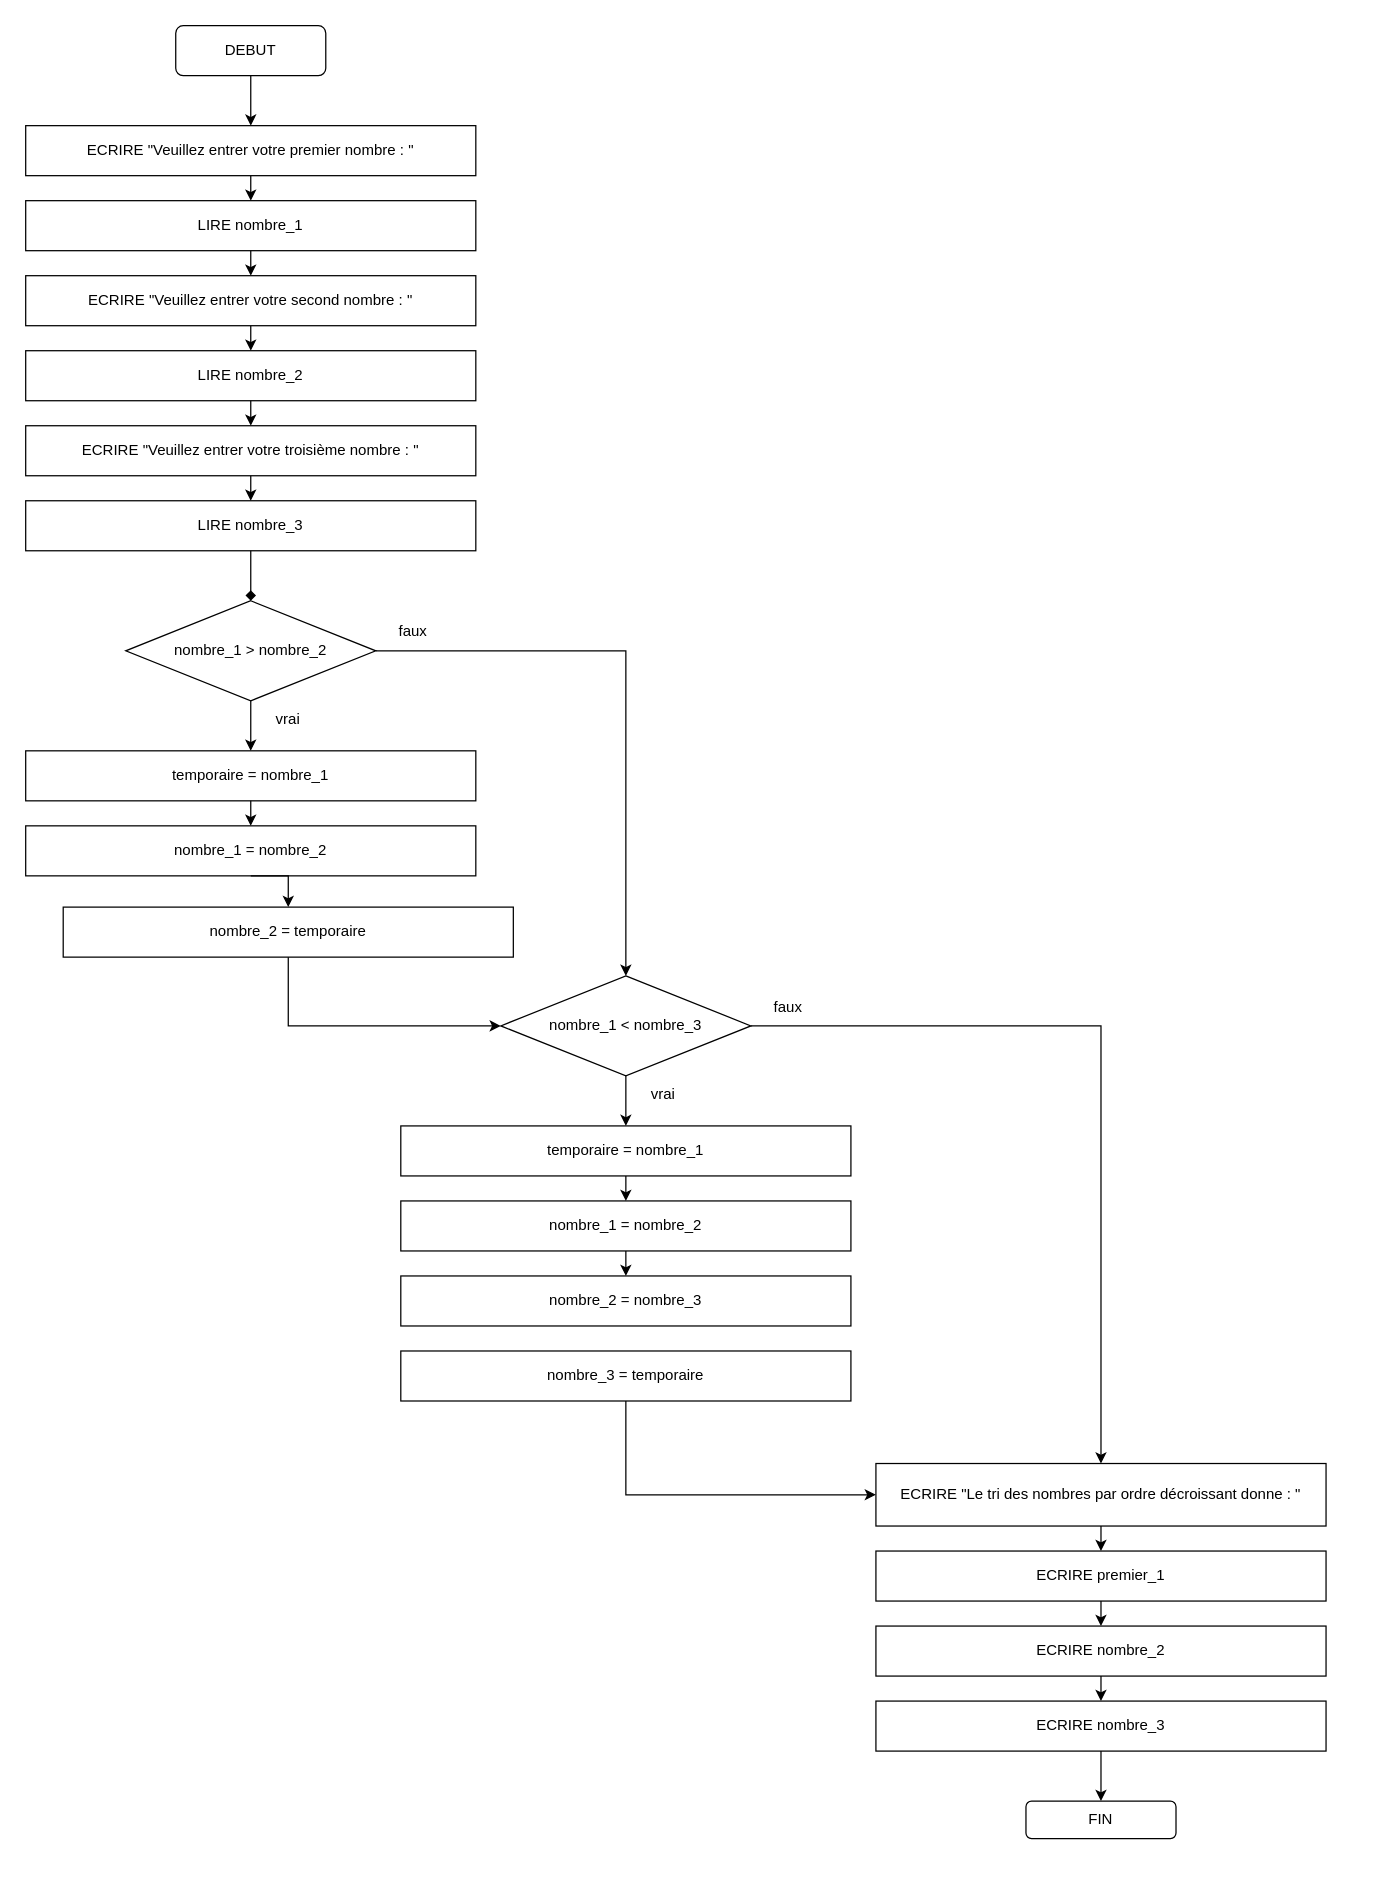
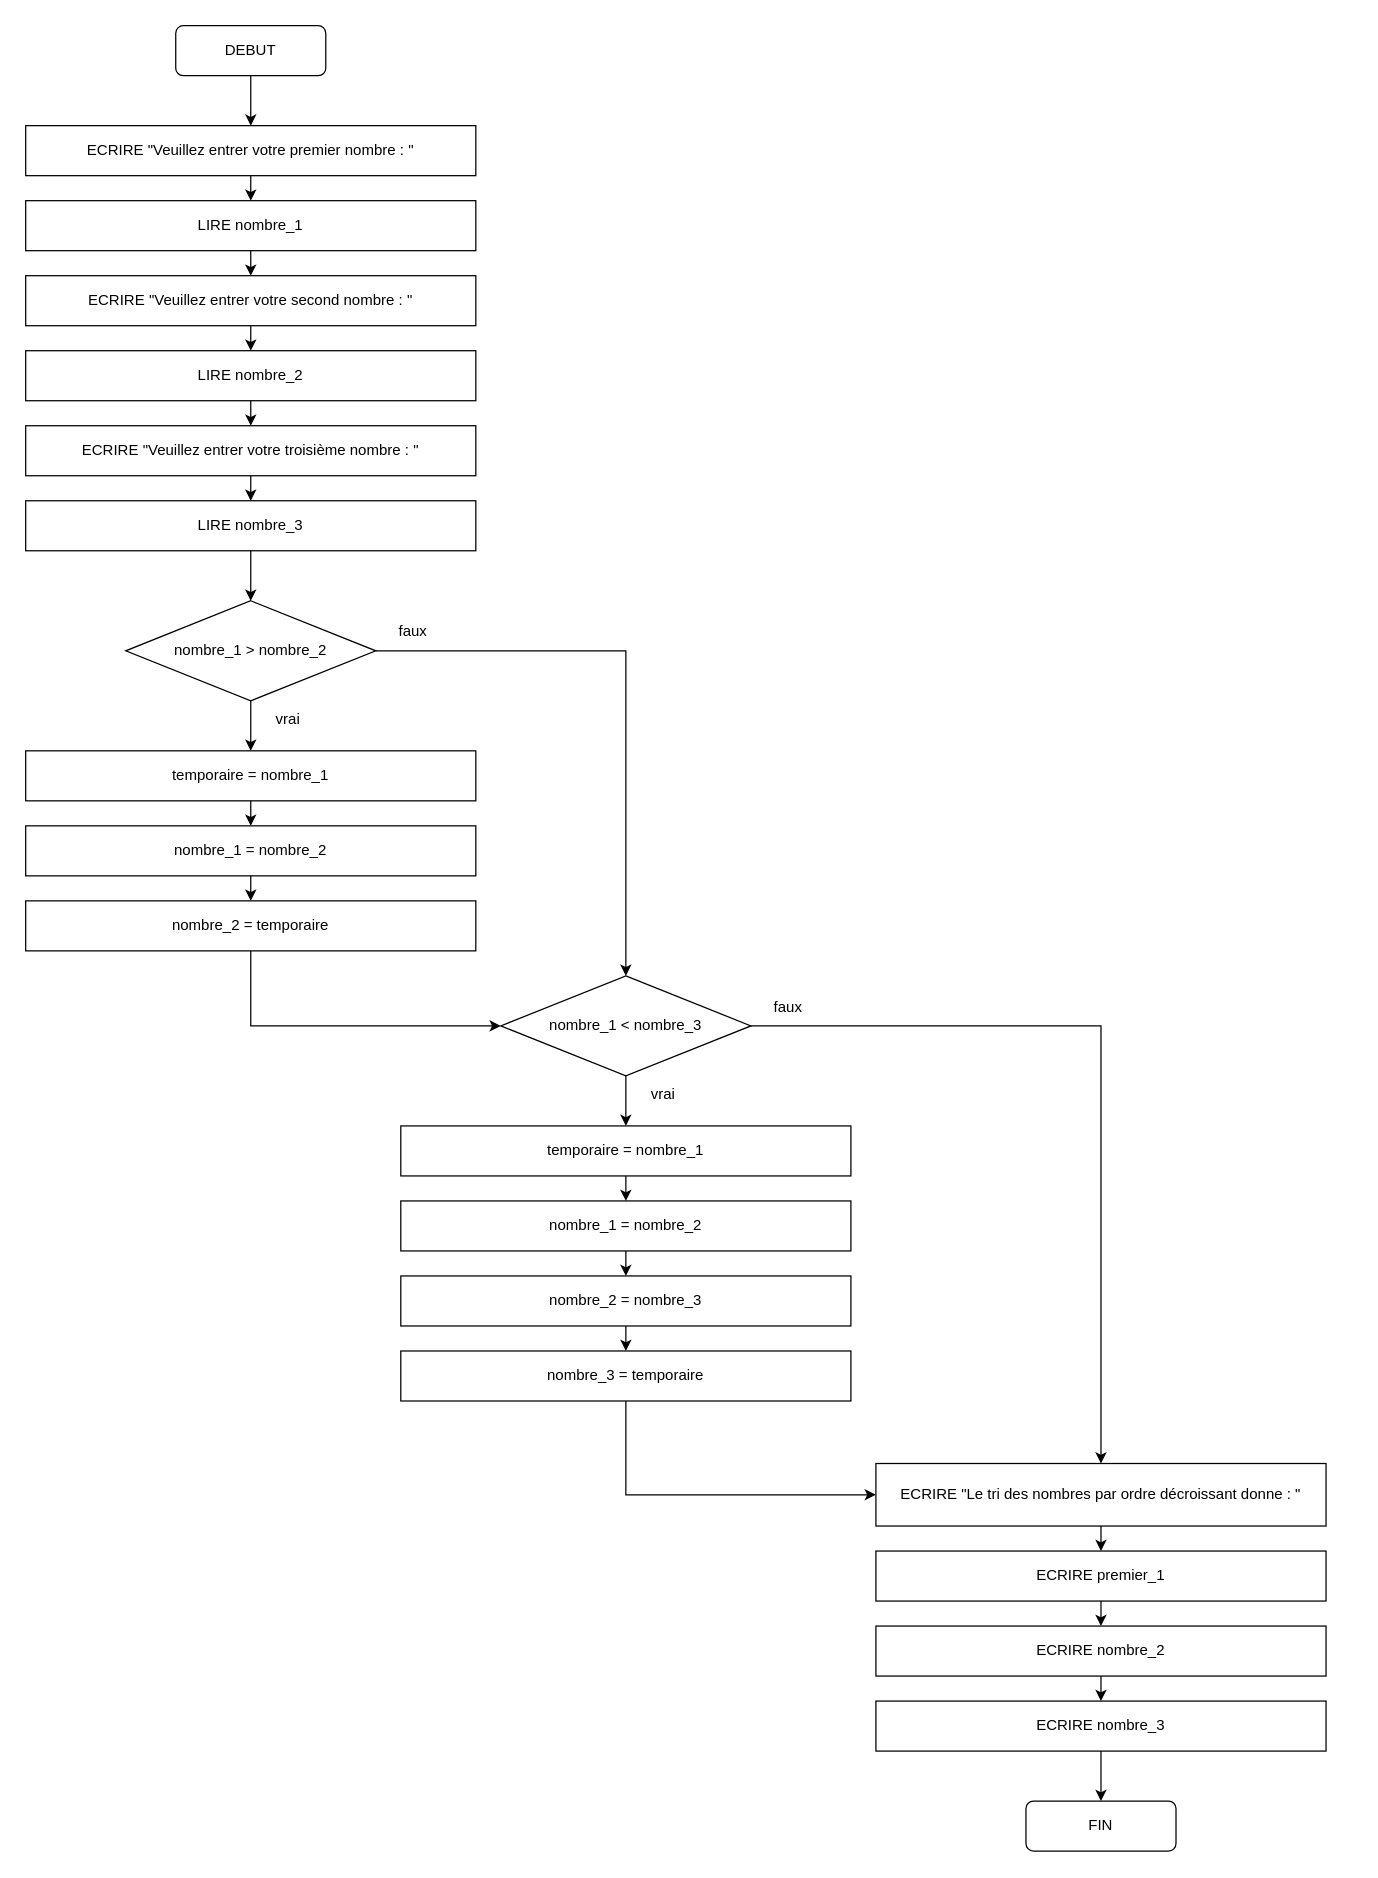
edge "LIRE nombre_3" -> "nombre_1 > nombre_2": arrowhead diamond -> classic
node "nombre_2 = temporaire": moved (288, 932) -> (251, 926)
edge "nombre_2 = nombre_3" -> "nombre_3 = temporaire": added
node "FIN": size 150x38 -> 150x50
